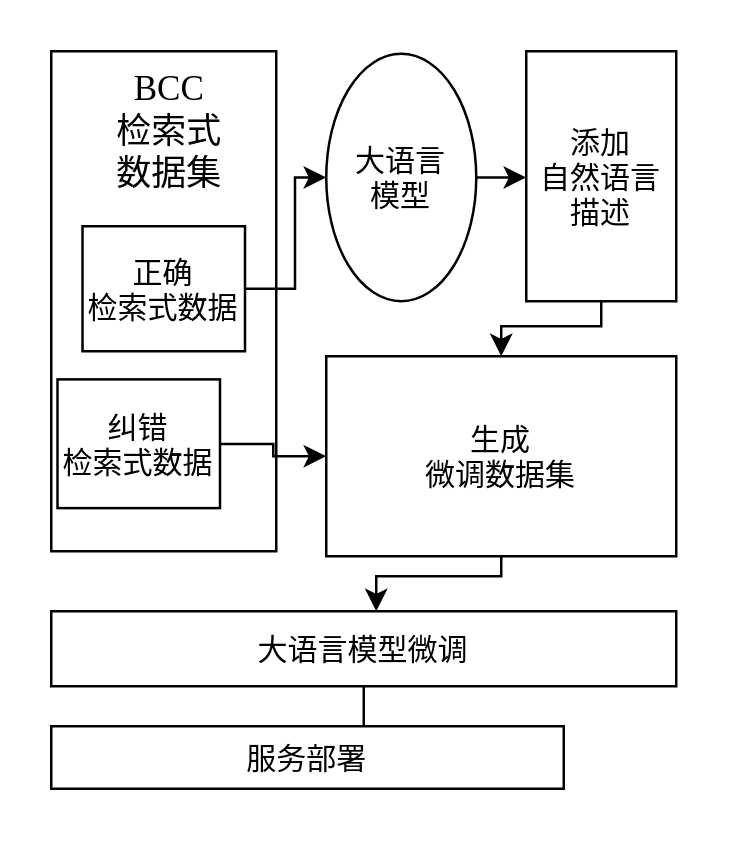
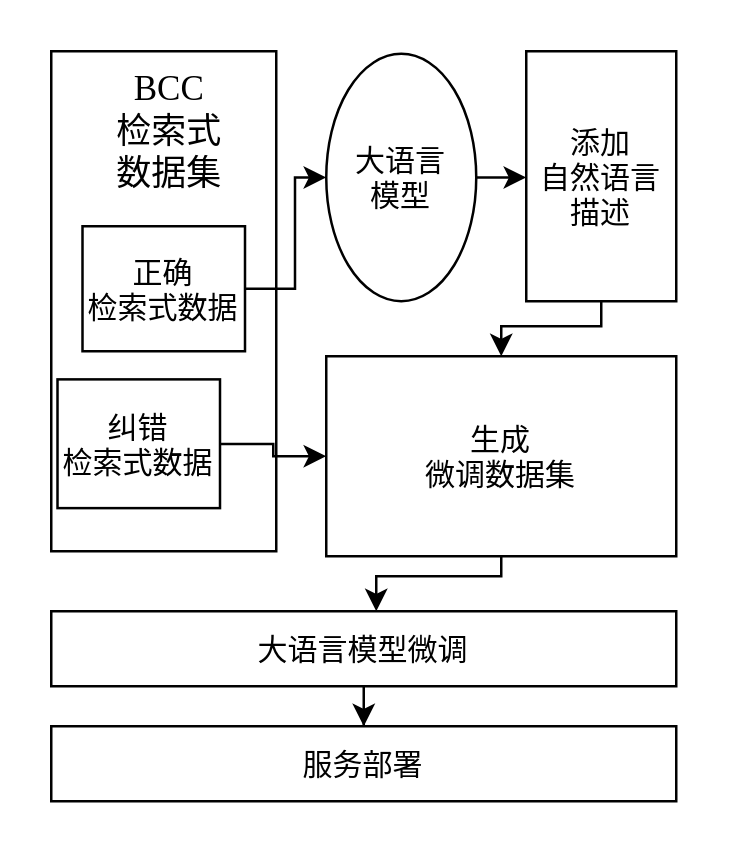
node "服务部署": size 513x63 -> 625x75
